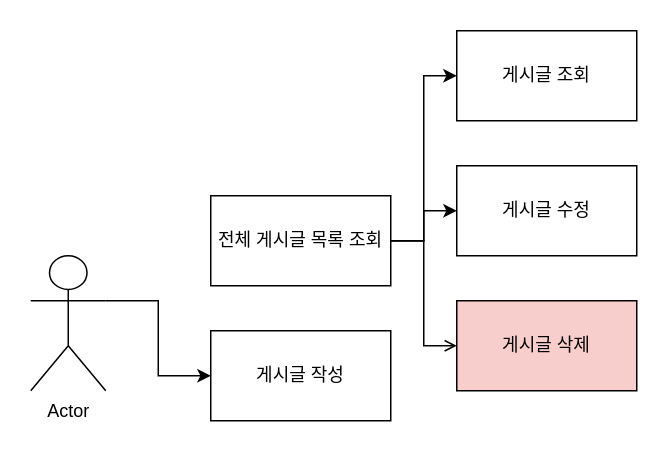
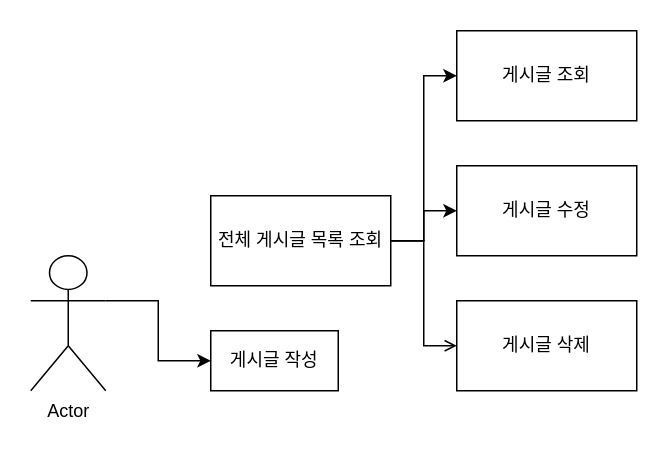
node "게시글 삭제": fillcolor #f8cecc -> #ffffff
node "게시글 작성": size 180x90 -> 128x60
